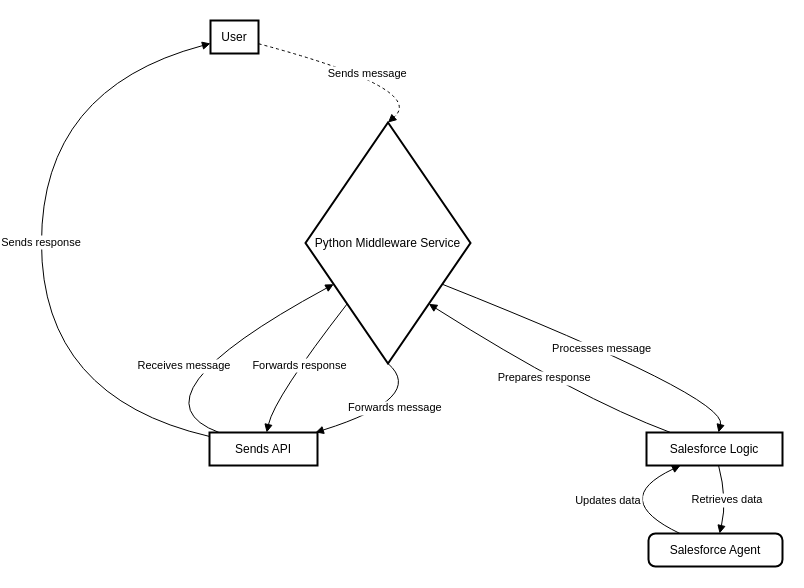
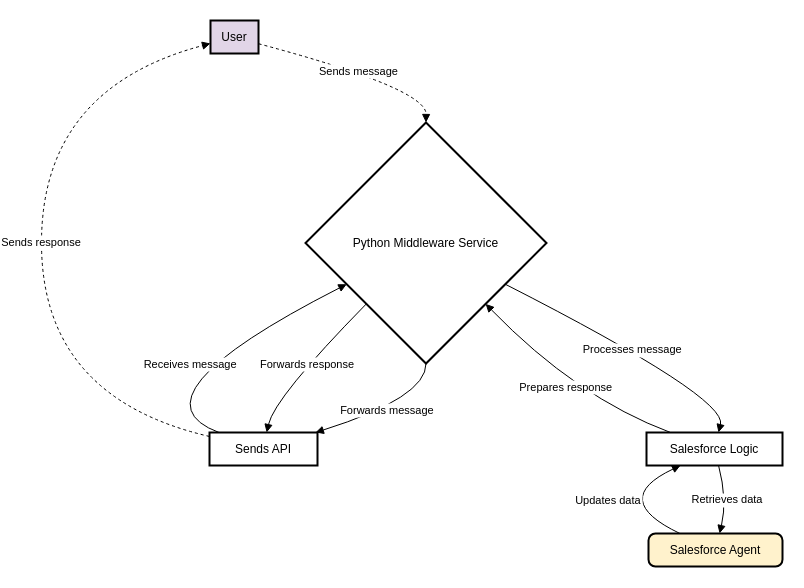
node "User": fillcolor #ffffff -> #e1d5e7
node "Python Middleware Service": size 165x241 -> 241x241
edge "Sends API" -> "User": style solid -> dashed
node "Salesforce Agent": fillcolor #ffffff -> #fff2cc
